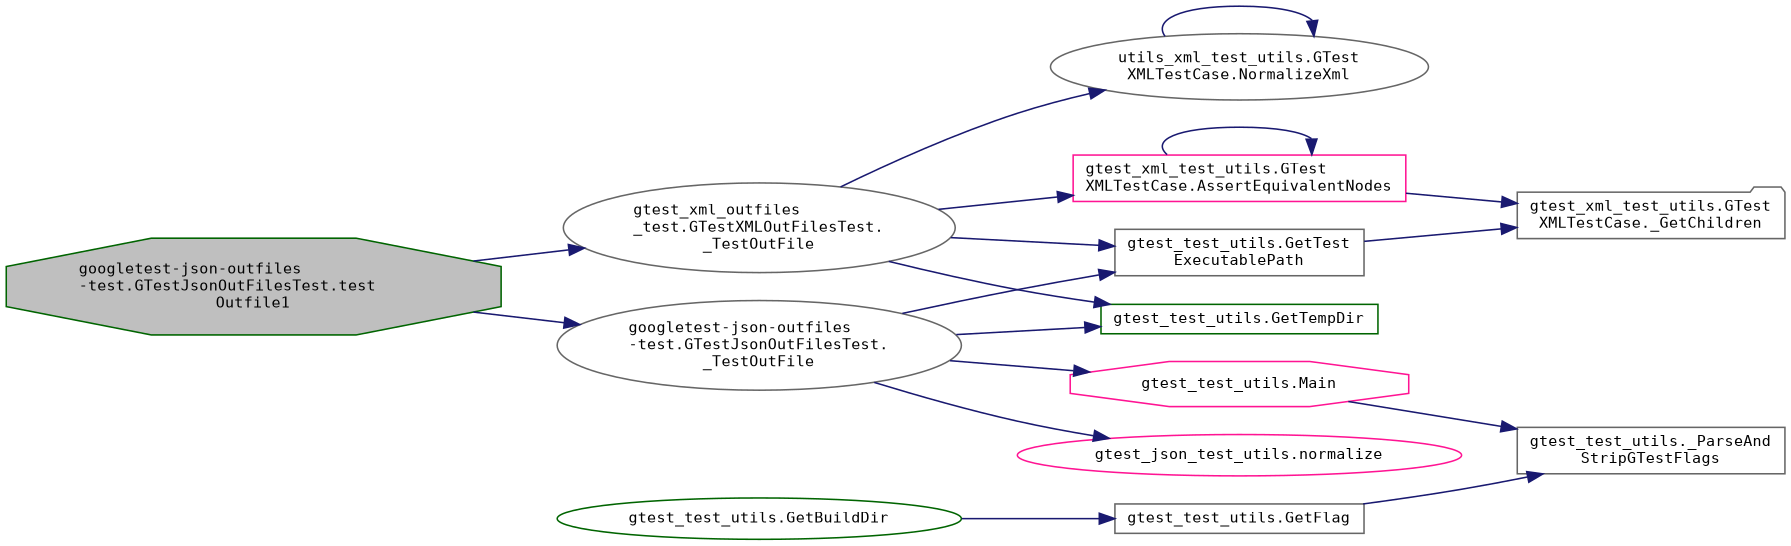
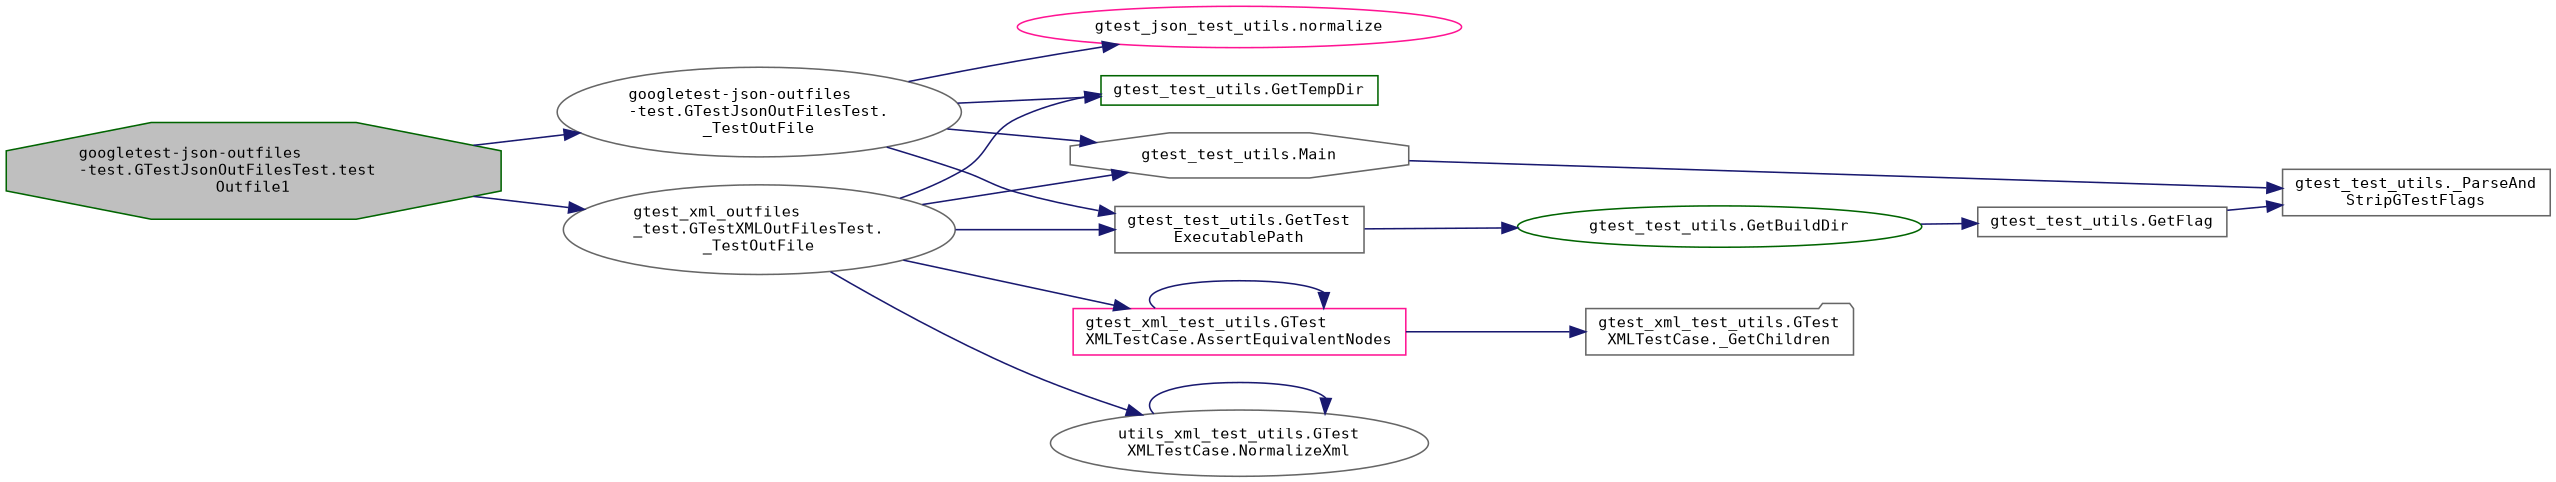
edge "gtest_xml_outfiles _test.GTestXMLOutFilesTest. _TestOutFile" -> "gtest_test_utils.Main": added
edge "gtest_test_utils.GetTest ExecutablePath" -> "gtest_xml_test_utils.GTest XMLTestCase._GetChildren": now "gtest_test_utils.GetTest ExecutablePath" -> "gtest_test_utils.GetBuildDir"
node "gtest_test_utils.Main": color deeppink -> gray40
